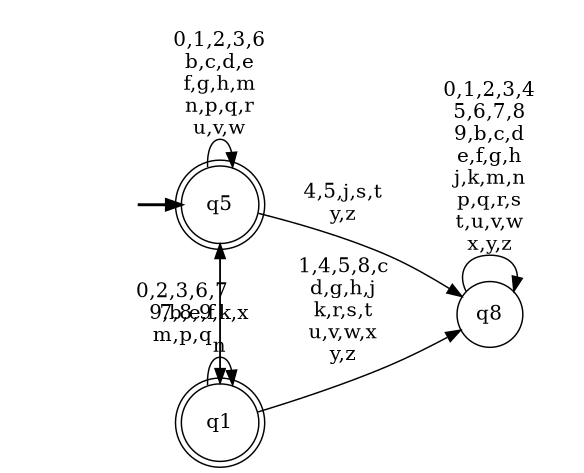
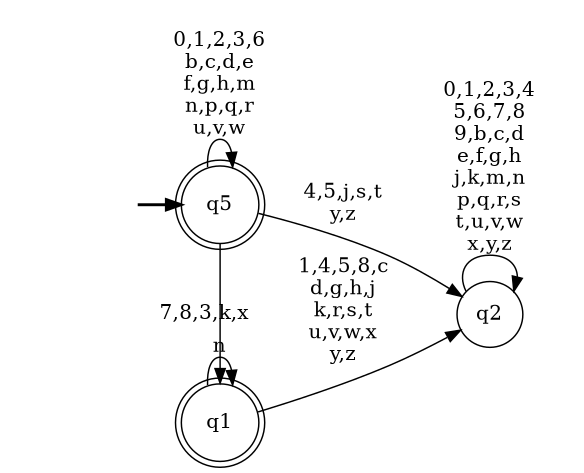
edge "q5" -> "q1": label "7,8,9,k,x" -> "7,8,3,k,x"
node "q8": label "q8" -> "q2"
edge "q1" -> "q5": removed, label "0,2,3,6,7 9,b,e,f m,p,q"
